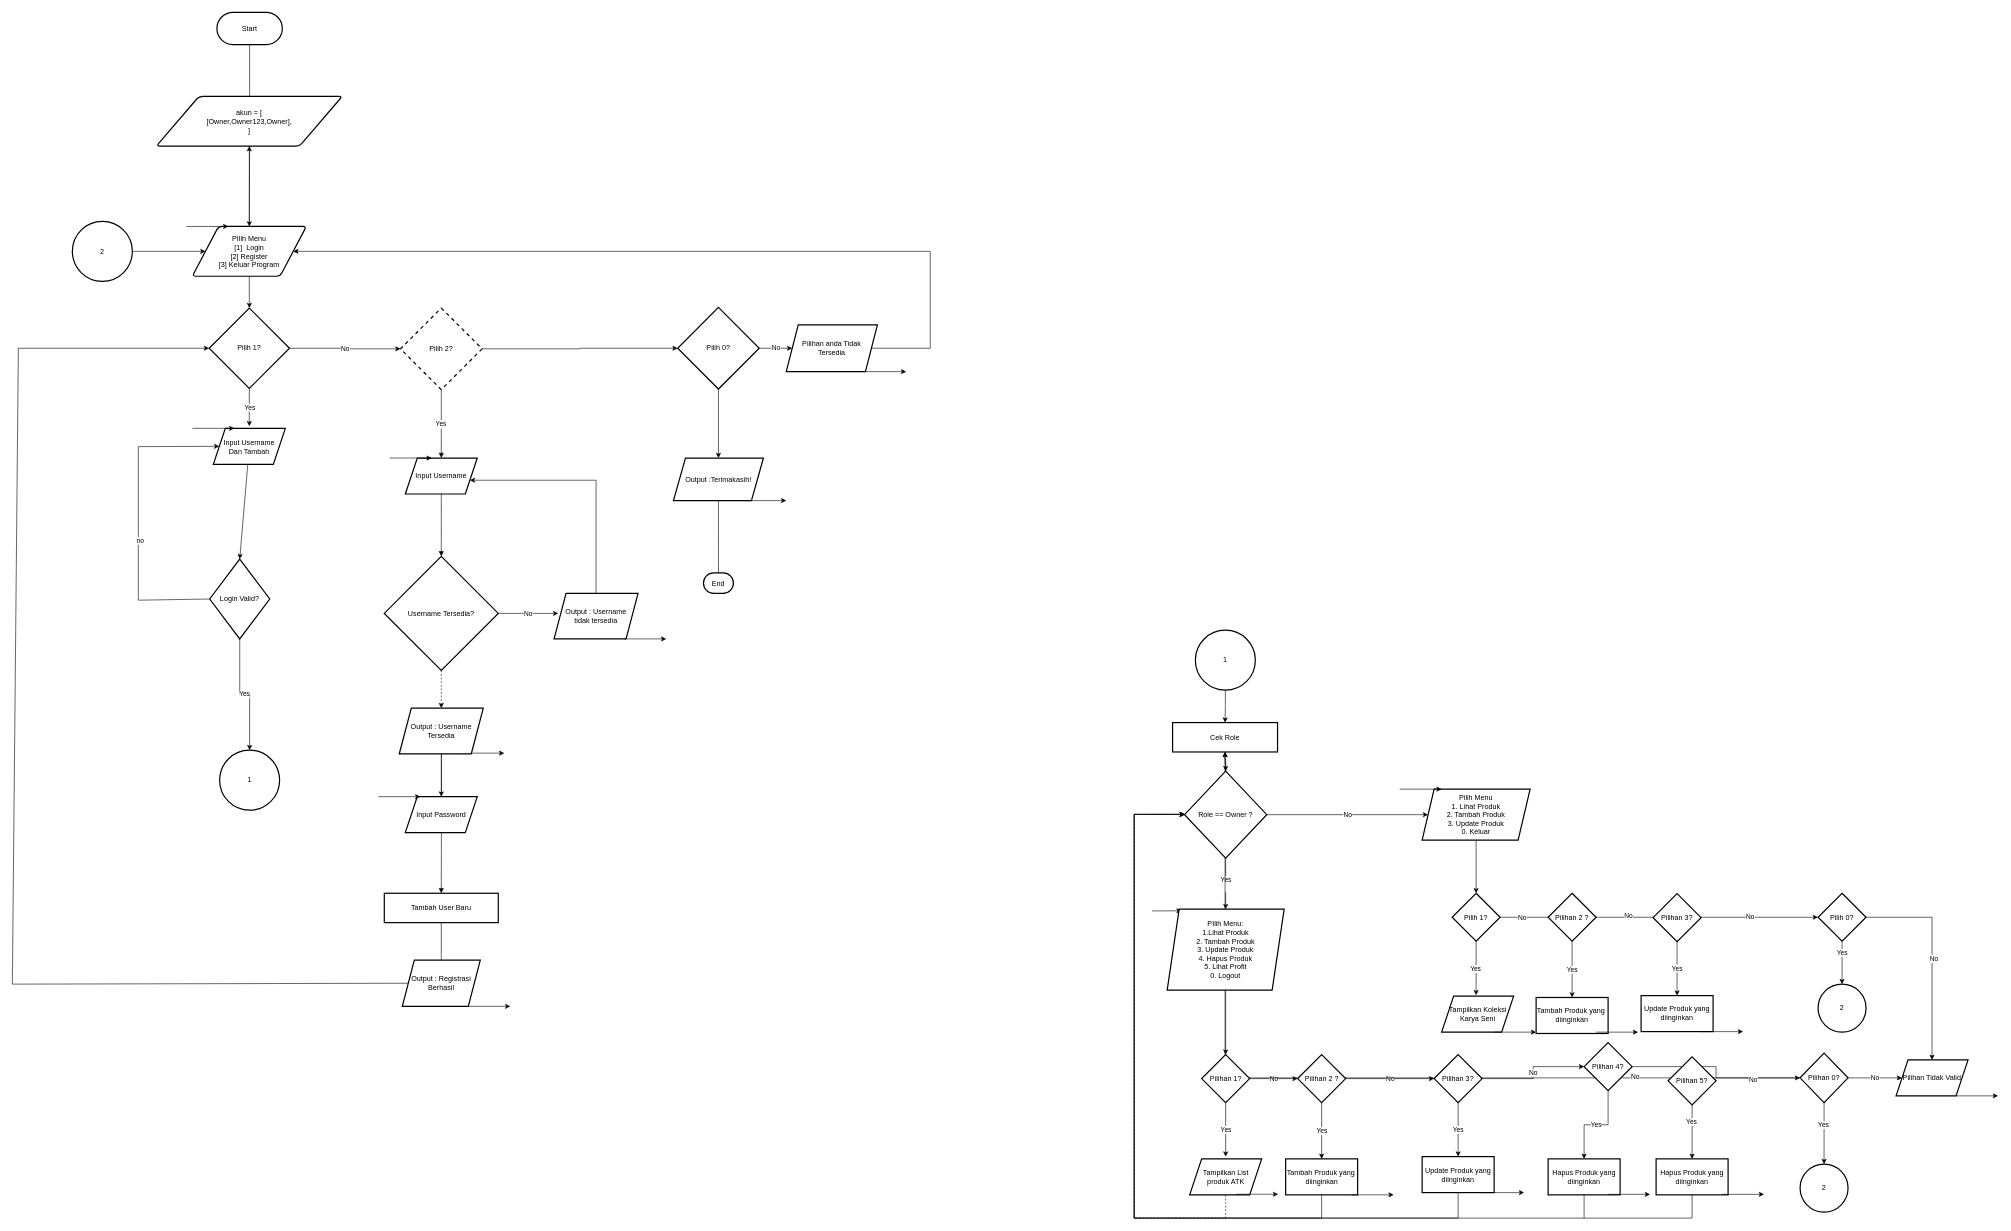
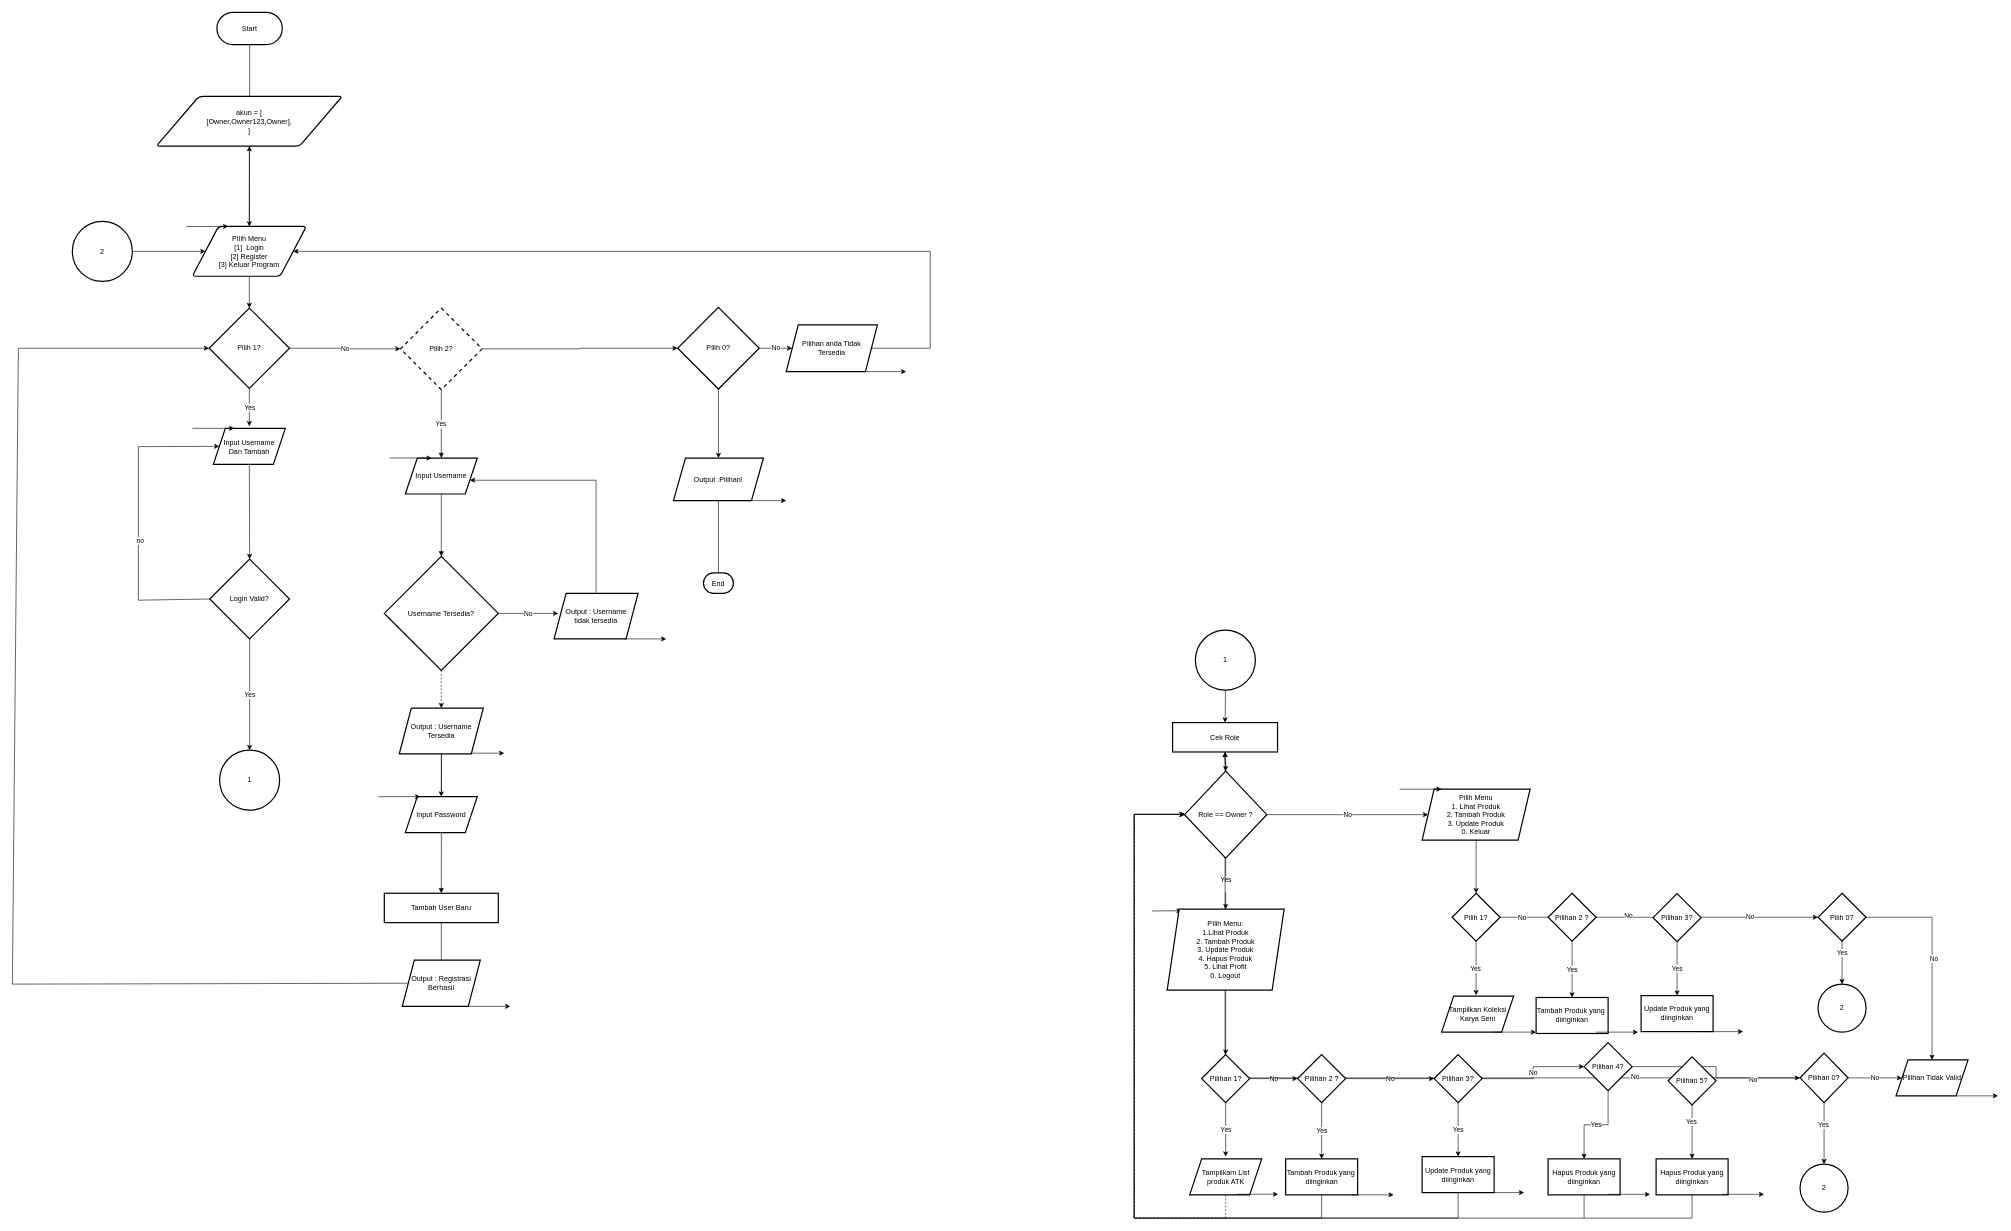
node "Output :Terimakasih!": label "Output :Terimakasih!" -> "Output :Pilihan!"
node "Login Valid?": size 60x80 -> 80x80
node "Tampilkan List produk ATK": label "Tampilkan List produk ATK" -> "Tampilkam List produk ATK"
